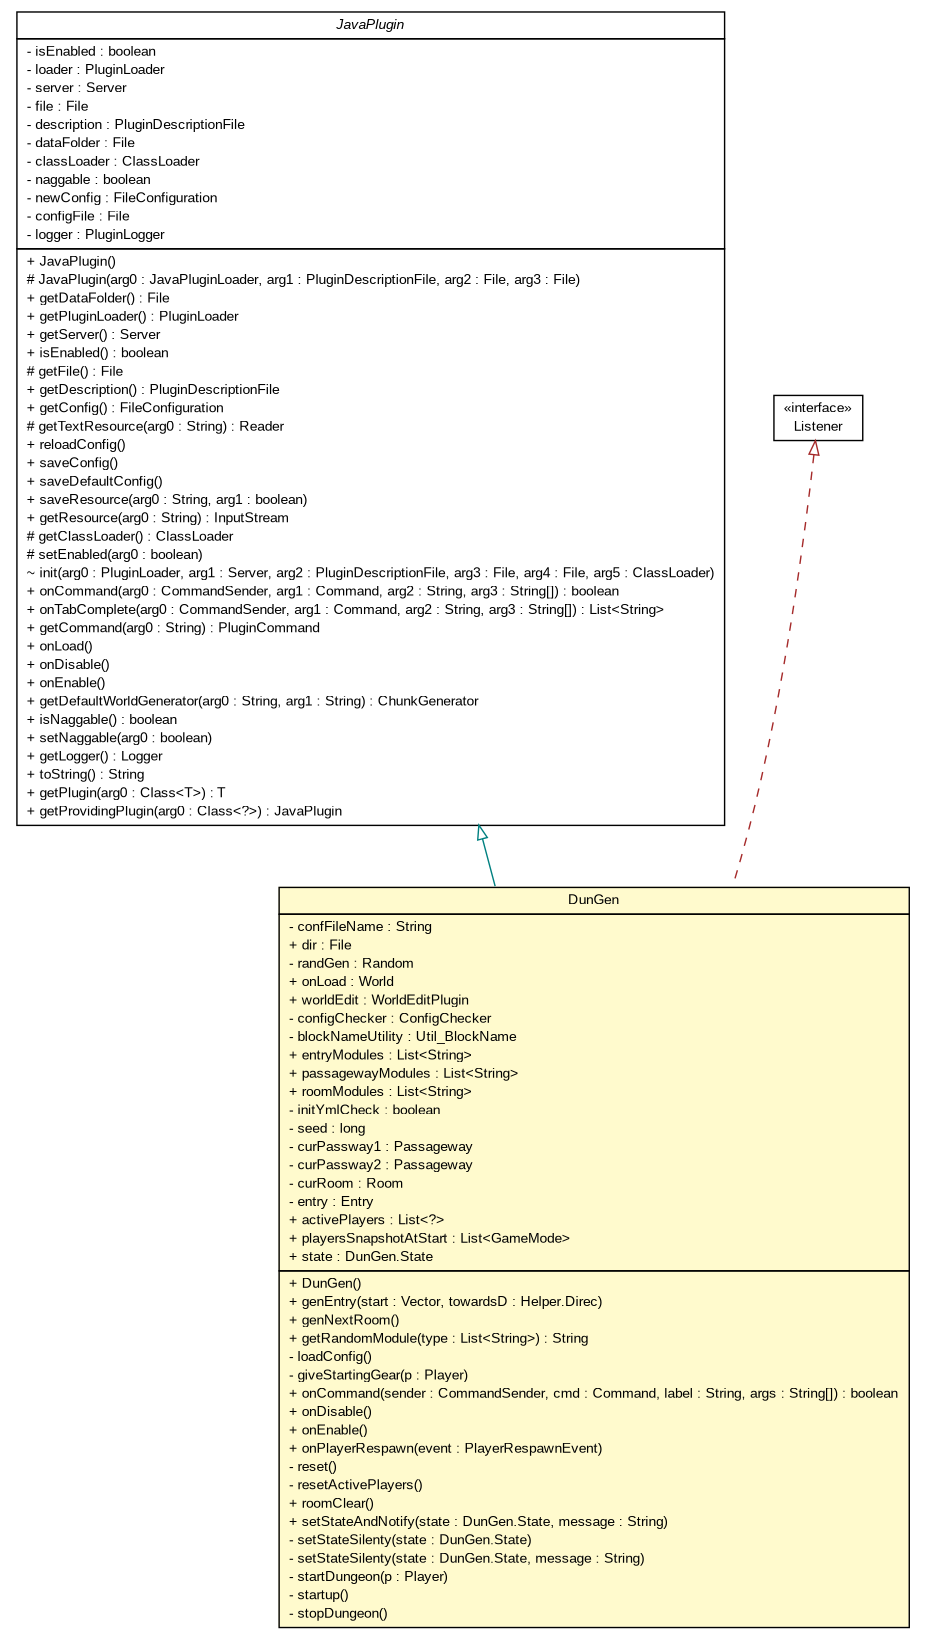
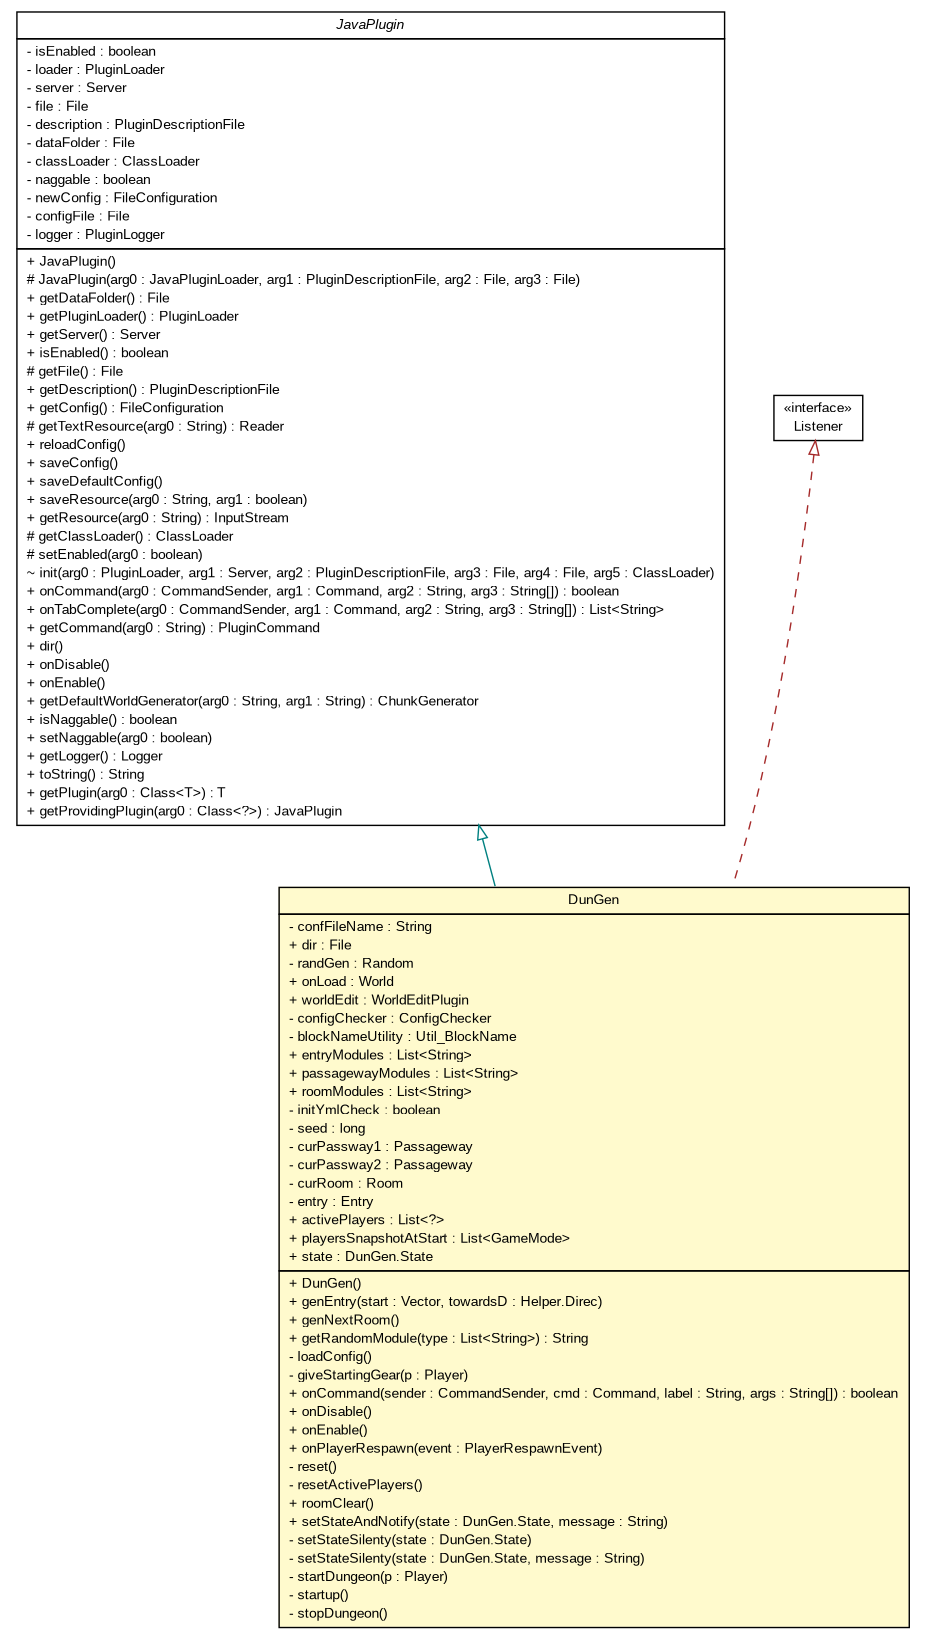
node "JavaPlugin": text "+ onLoad()" -> "+ dir()"
